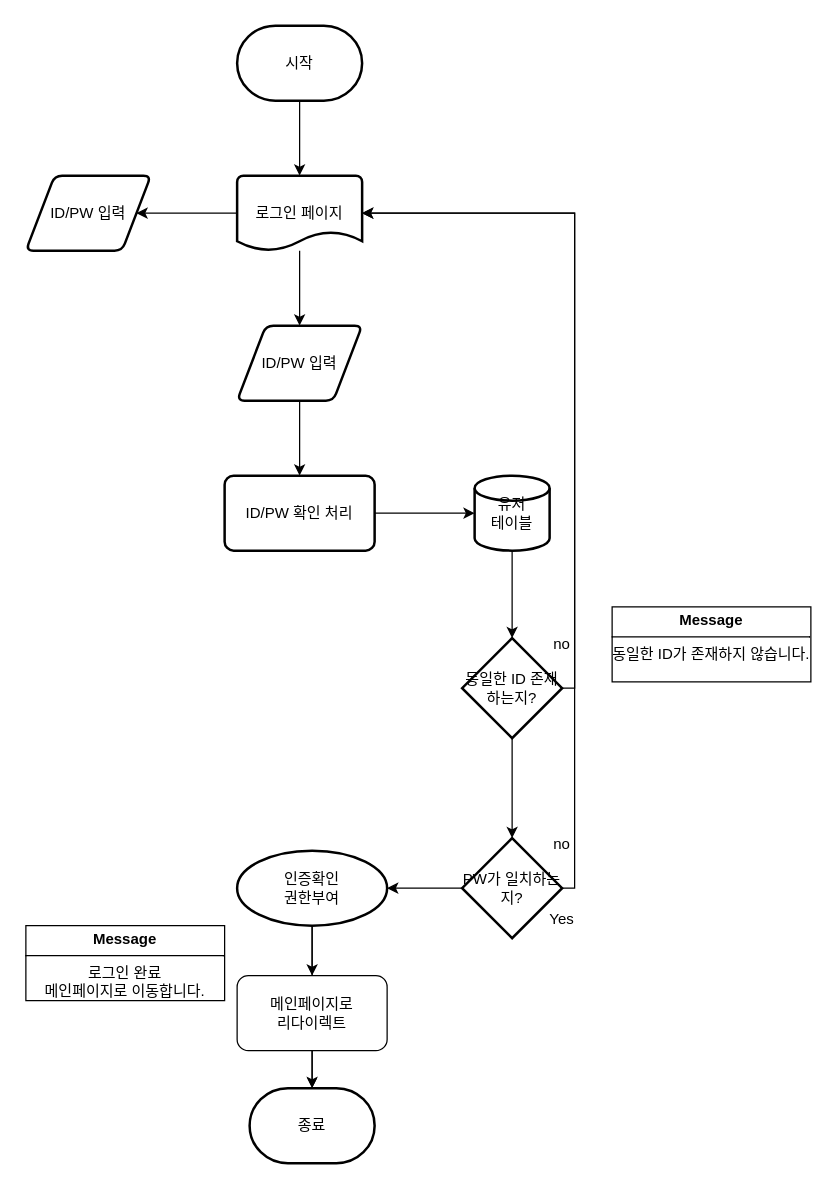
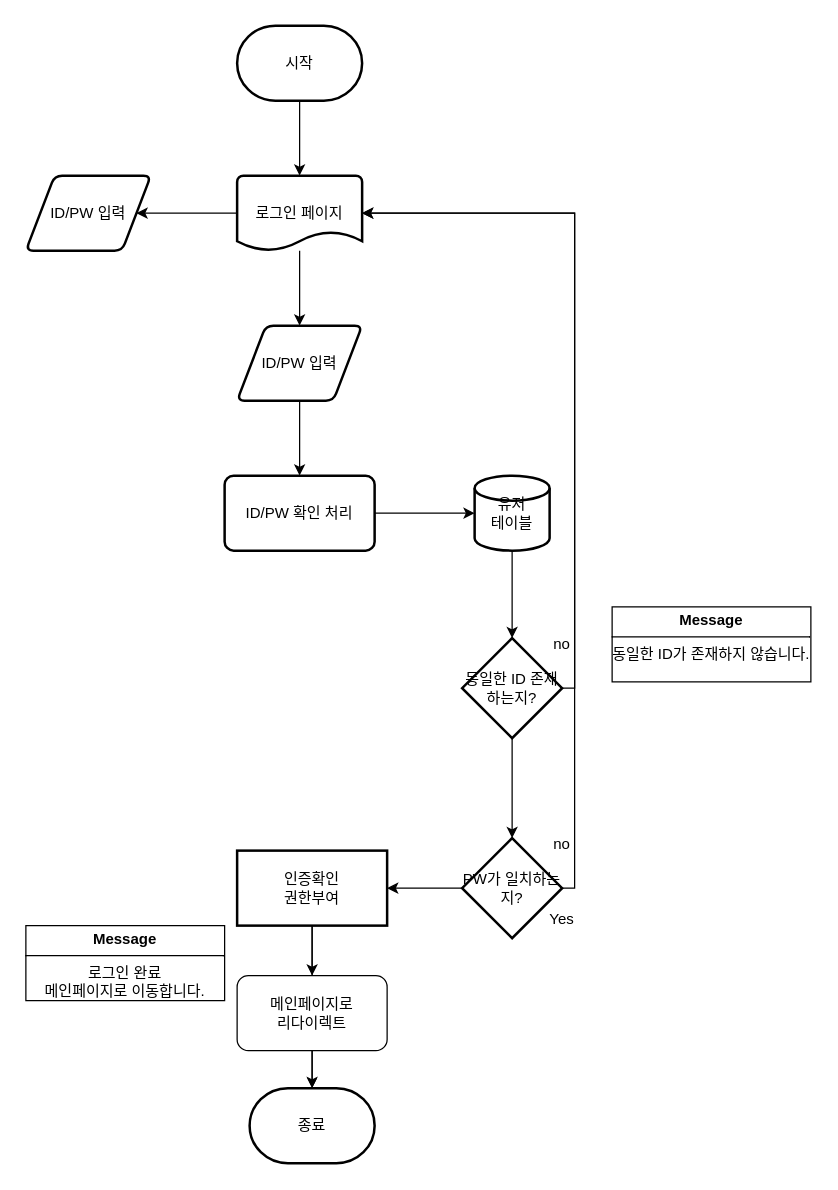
node "인증확인 권한부여": shape ellipse -> rectangle
